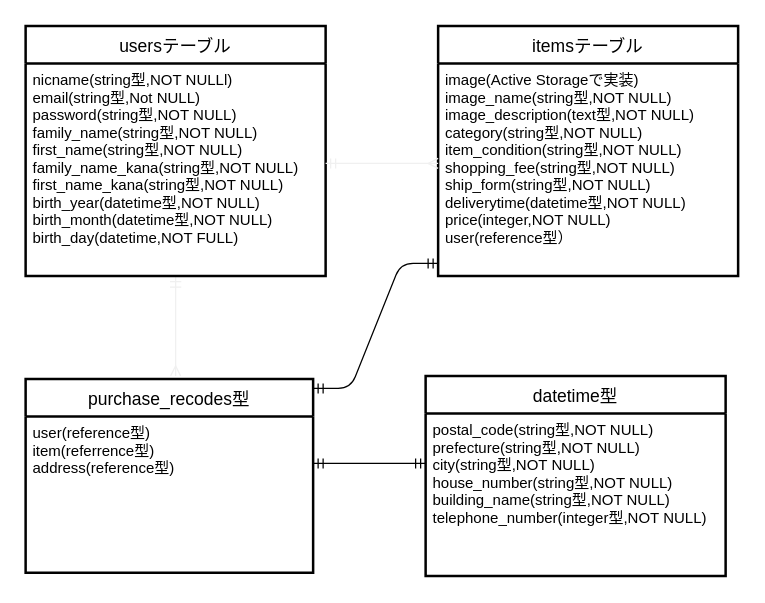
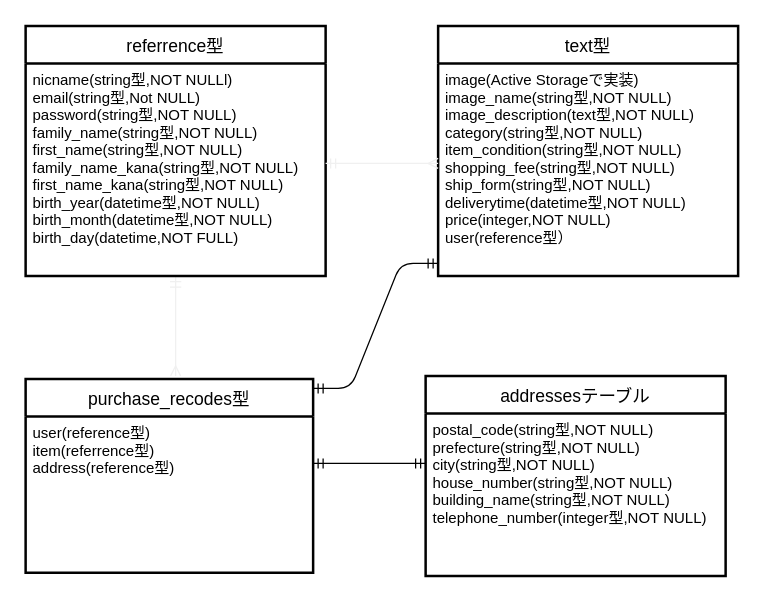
node "usersテーブル": label "usersテーブル" -> "referrence型"
node "itemsテーブル": label "itemsテーブル" -> "text型"
node "datetime型": label "datetime型" -> "addressesテーブル"
